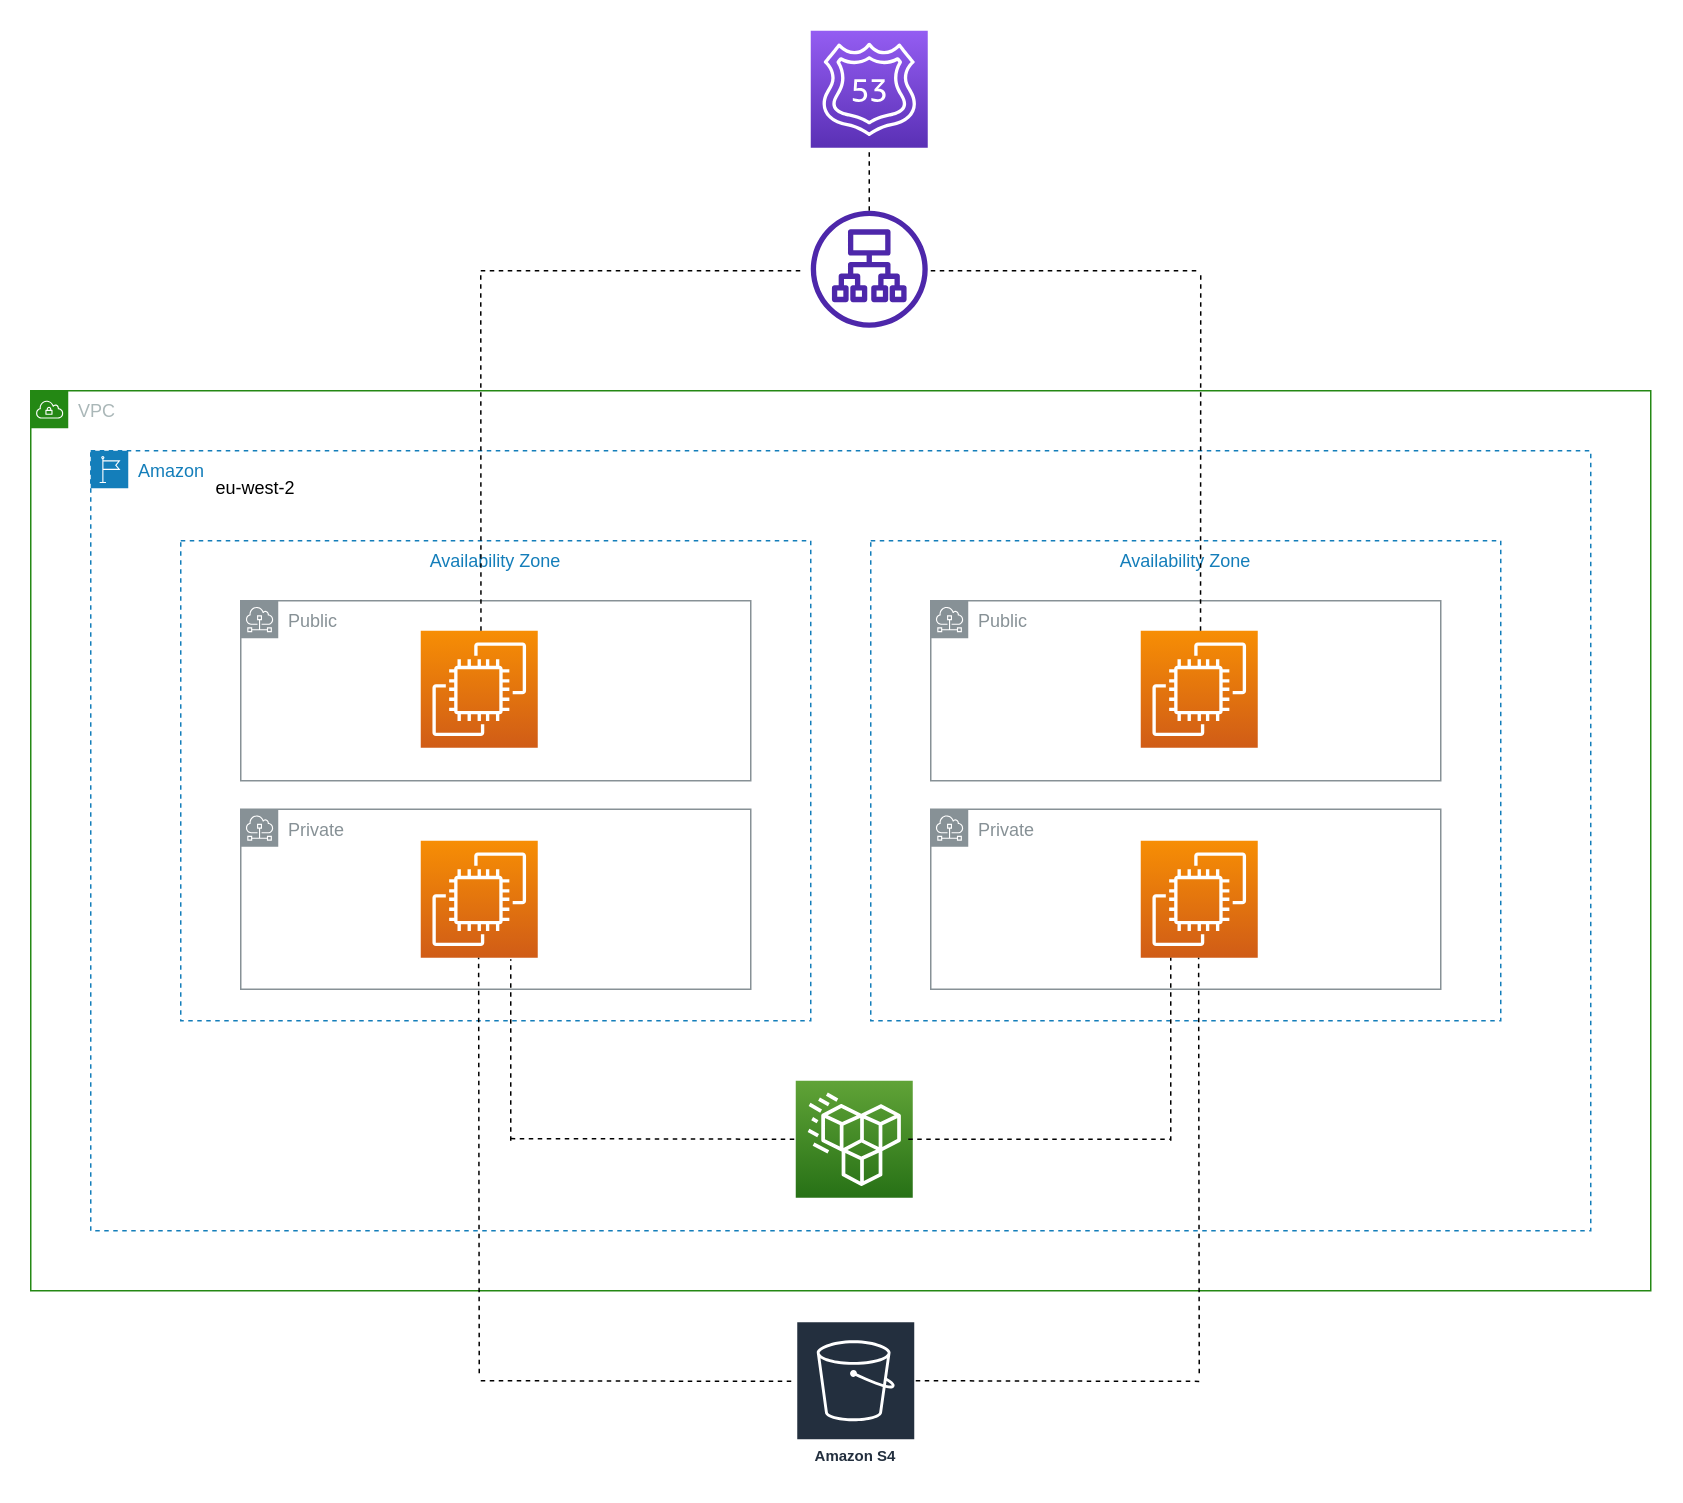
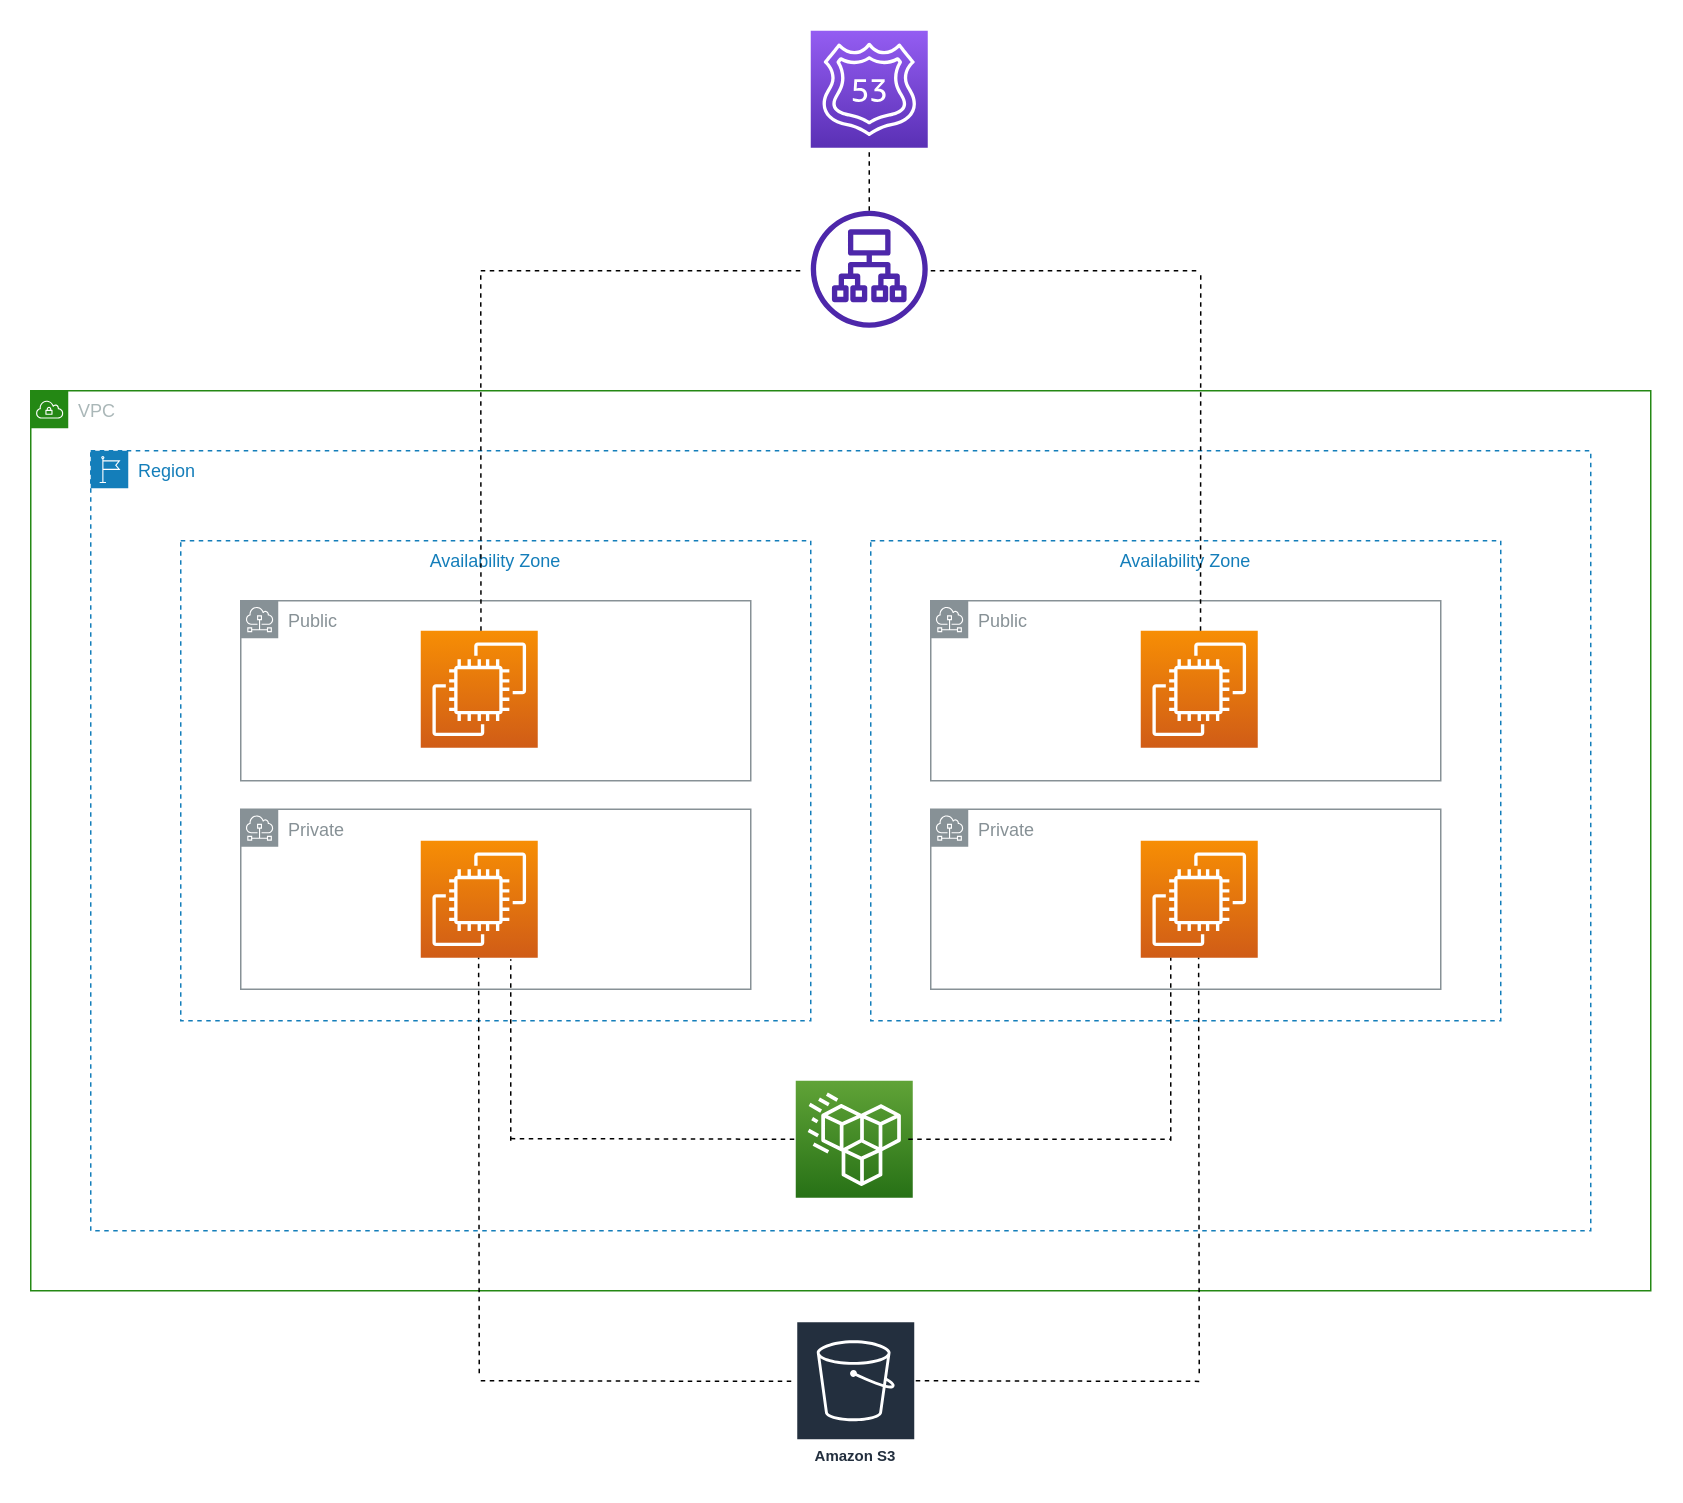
node "Amazon": label "Amazon" -> "Region"
node "eu-west-2": removed
node "Amazon S4": label "Amazon S4" -> "Amazon S3"
